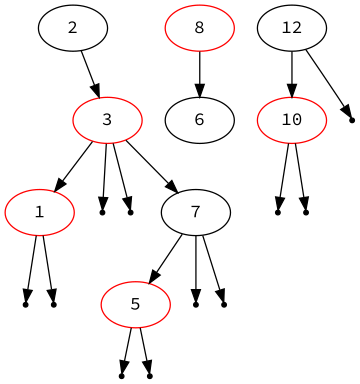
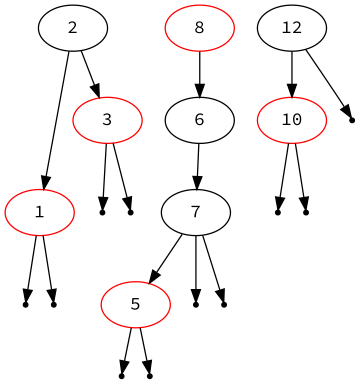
edge "3" -> "1": now "2" -> "1"
edge "3" -> "7": now "6" -> "7"
